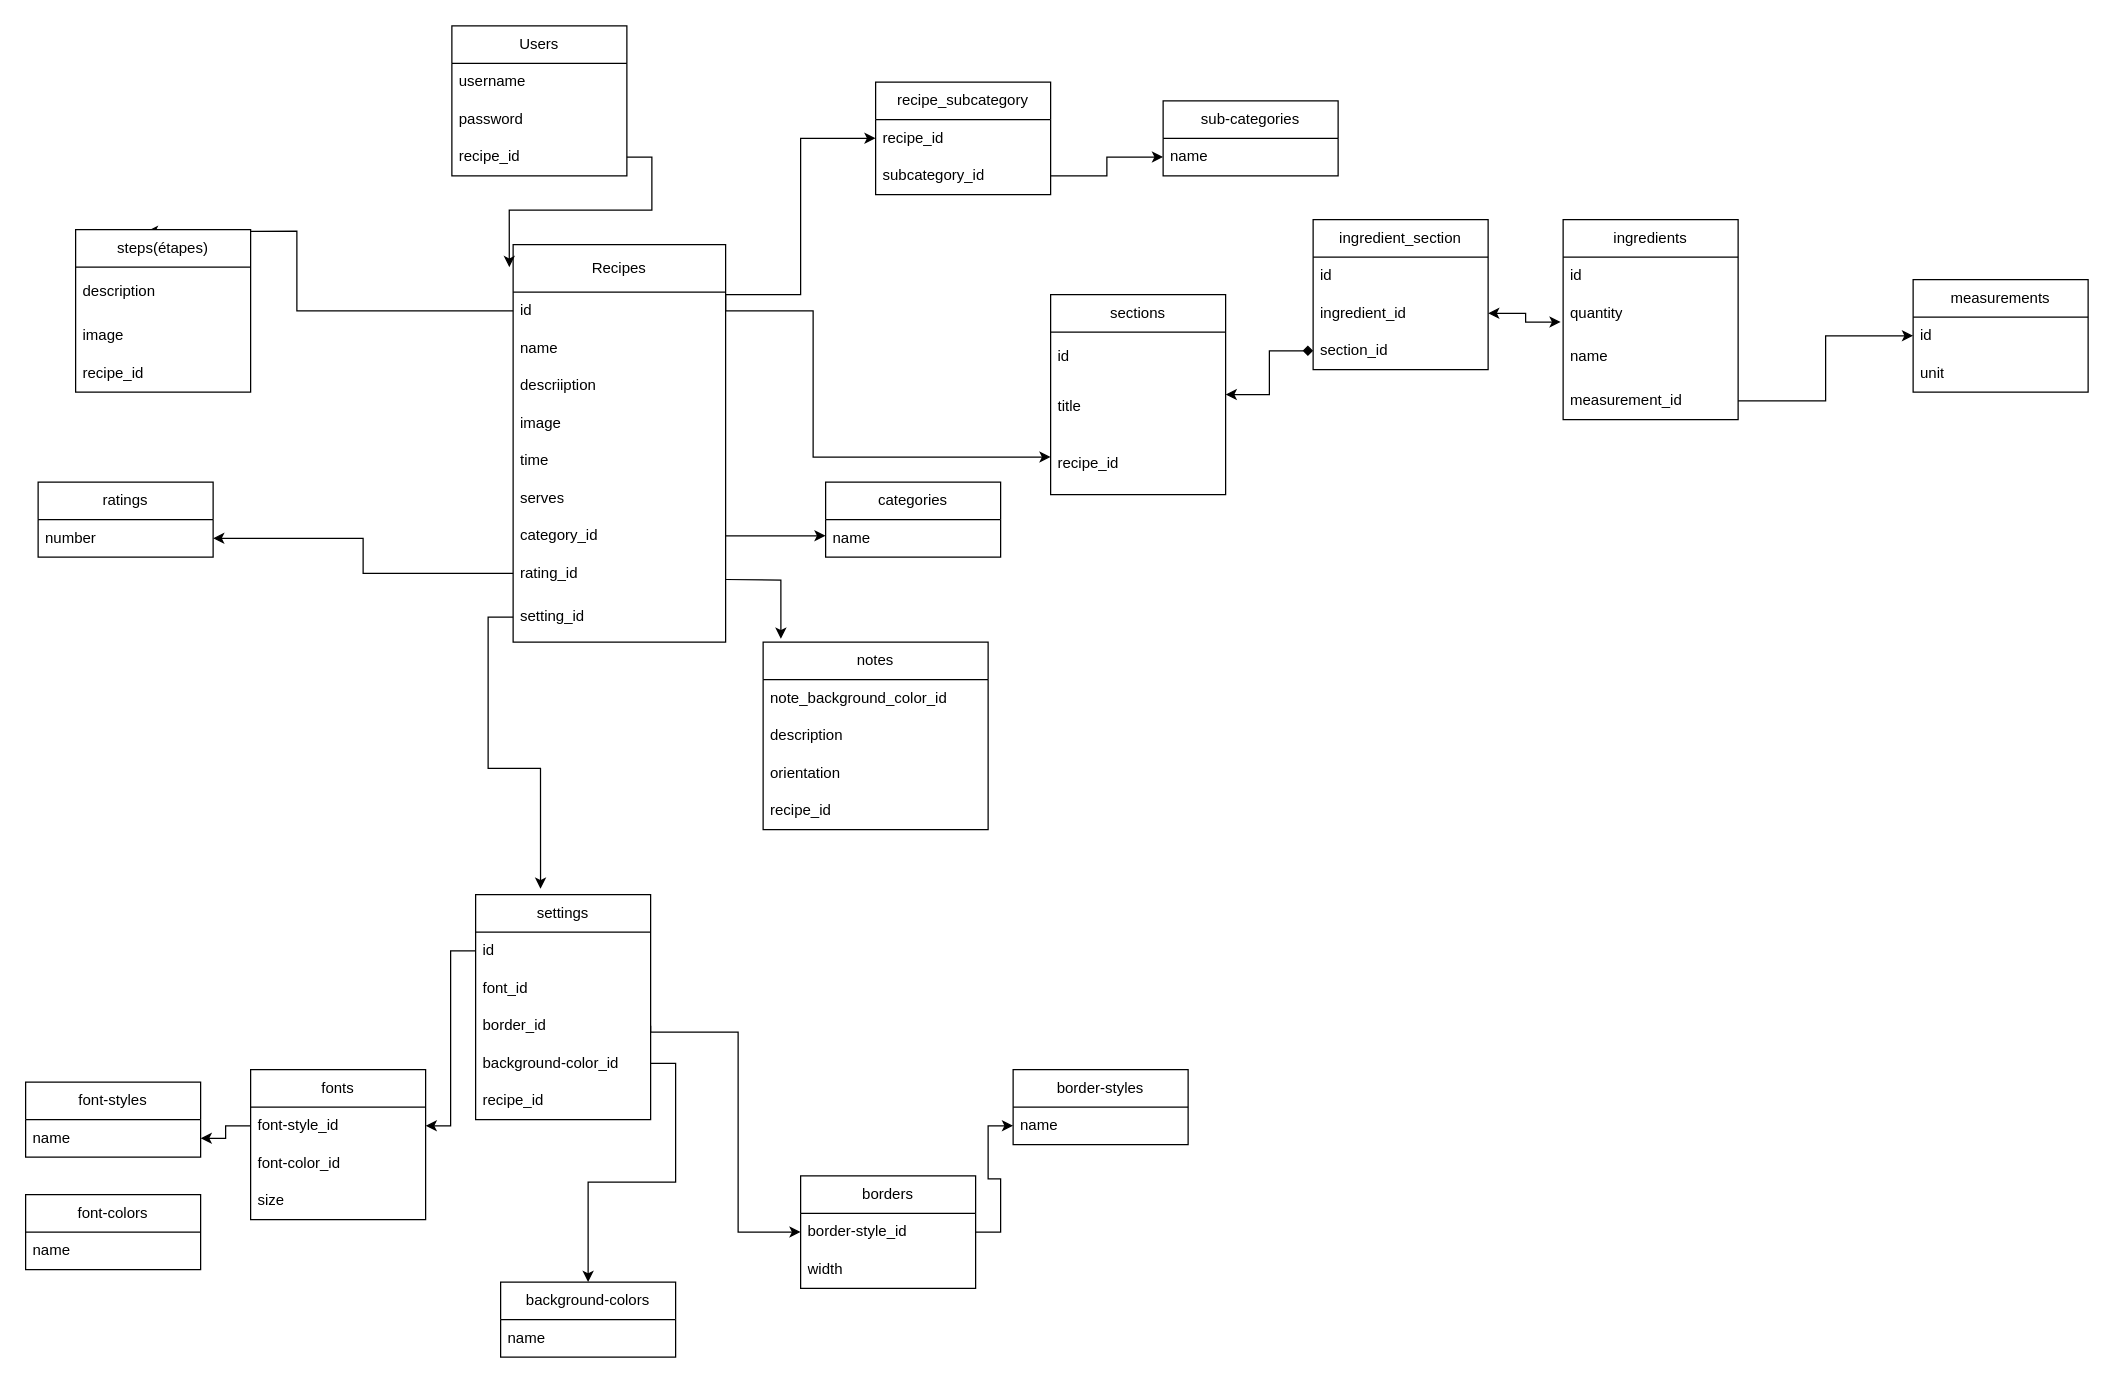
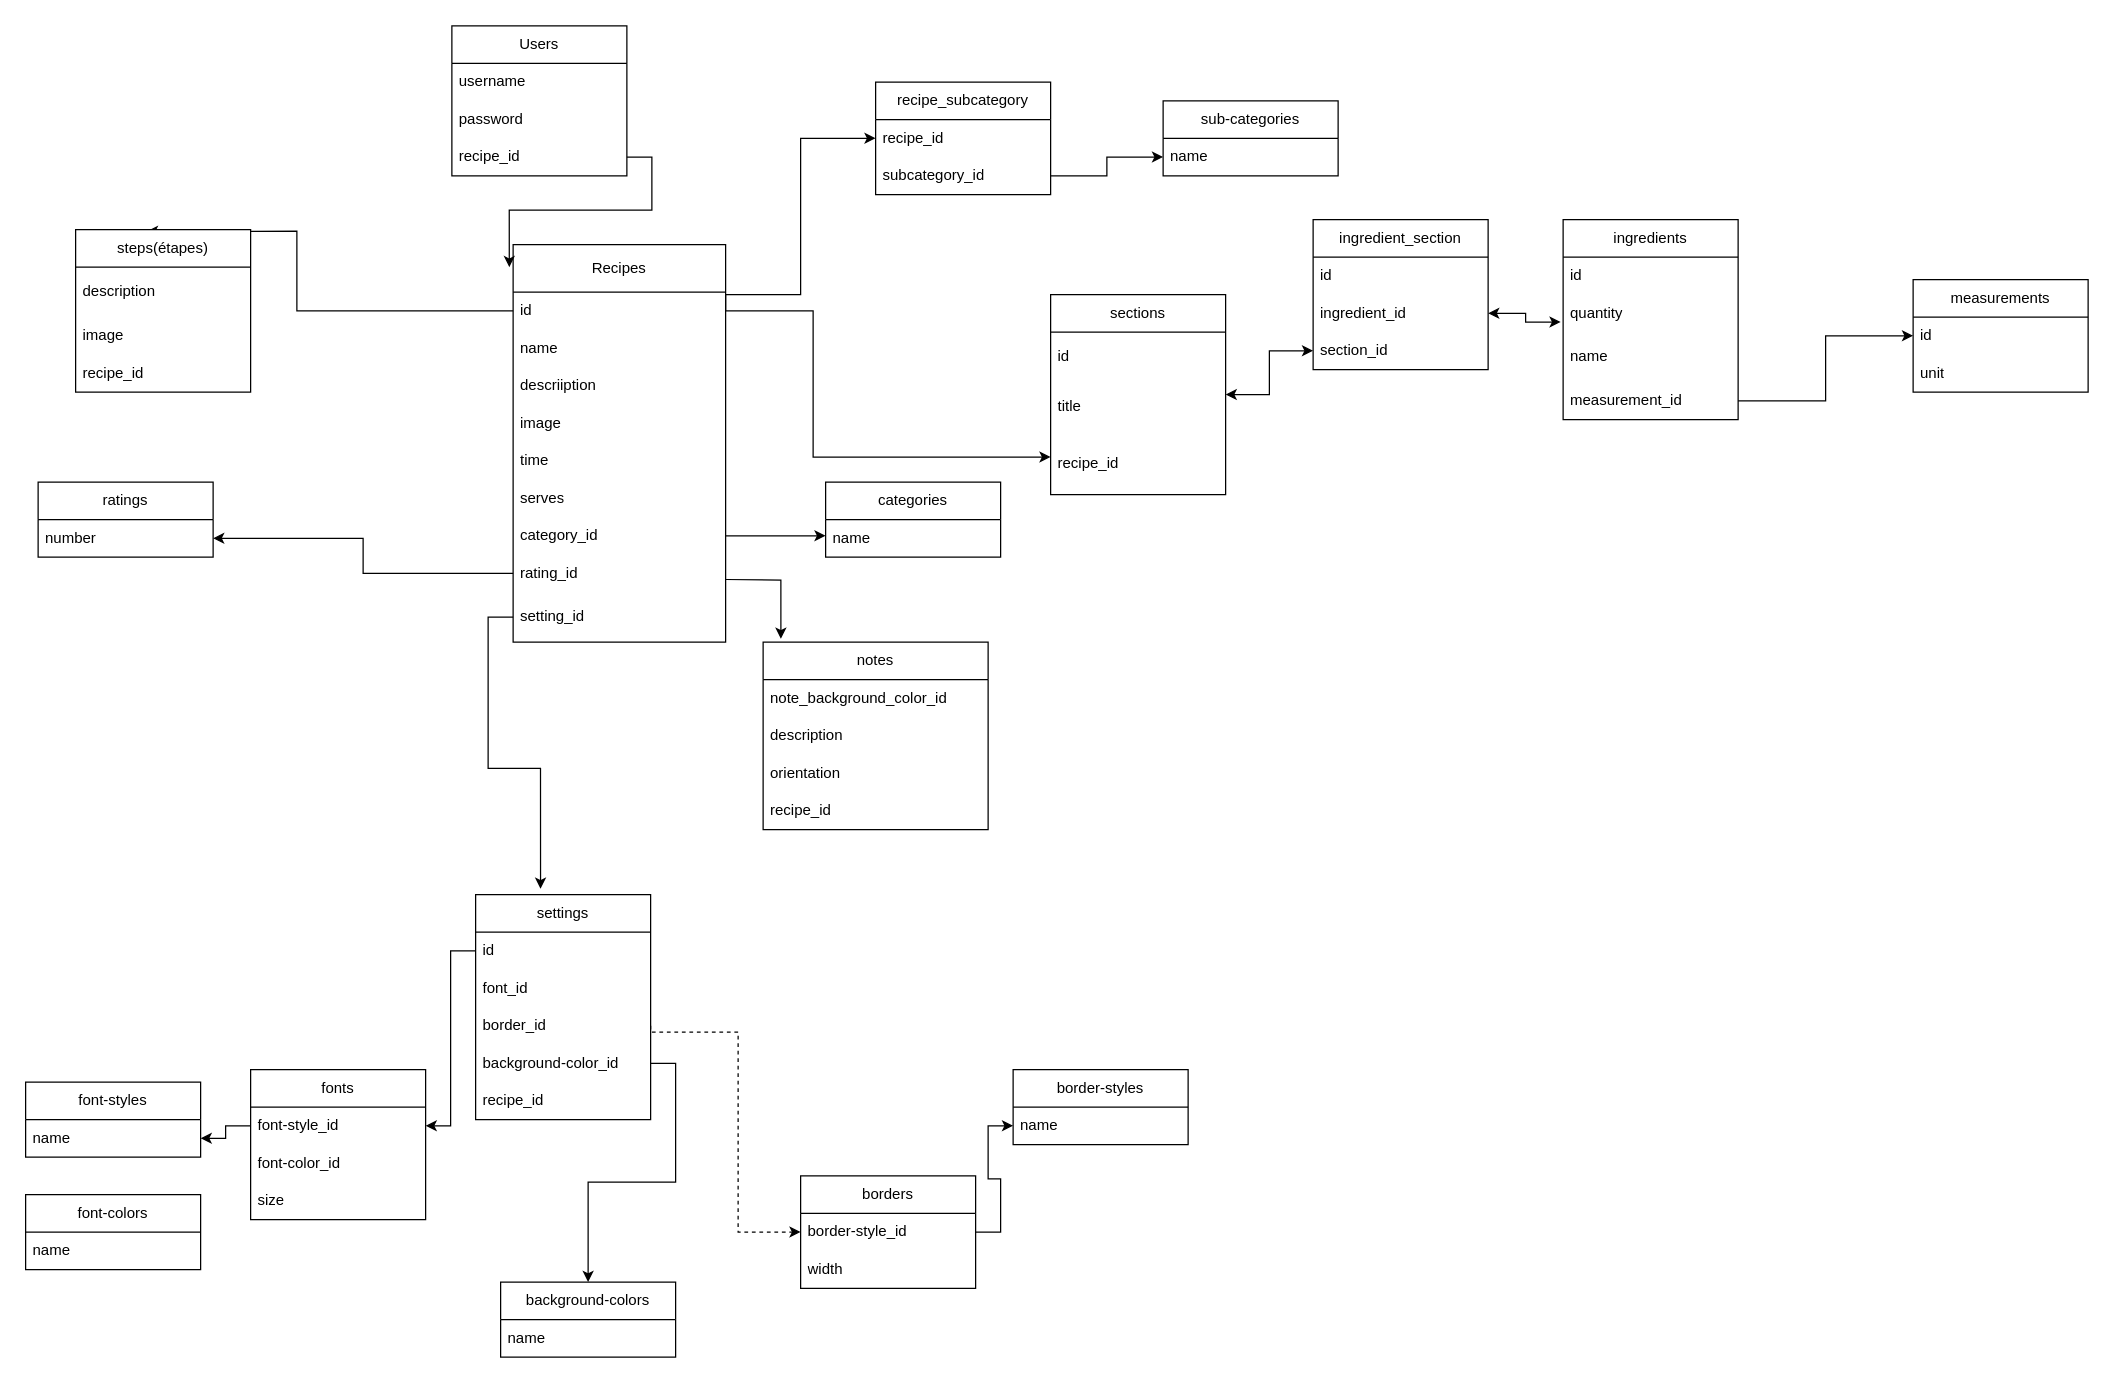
edge "section_id" -- "sections": arrowhead diamond -> classic
edge "border_id" -> "border-style_id": style solid -> dashed
